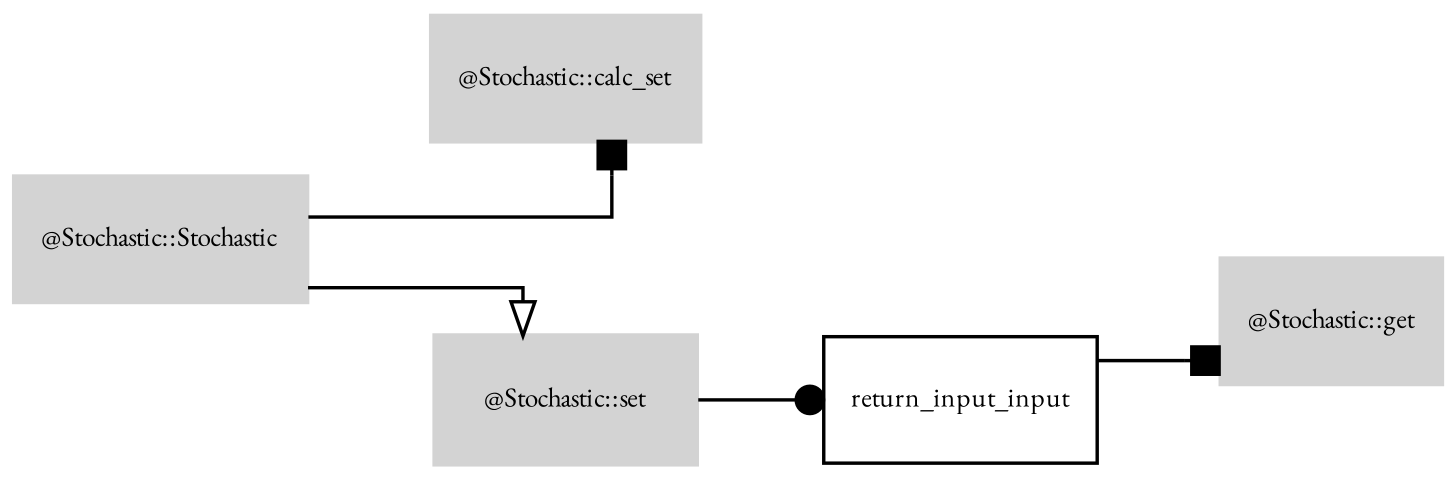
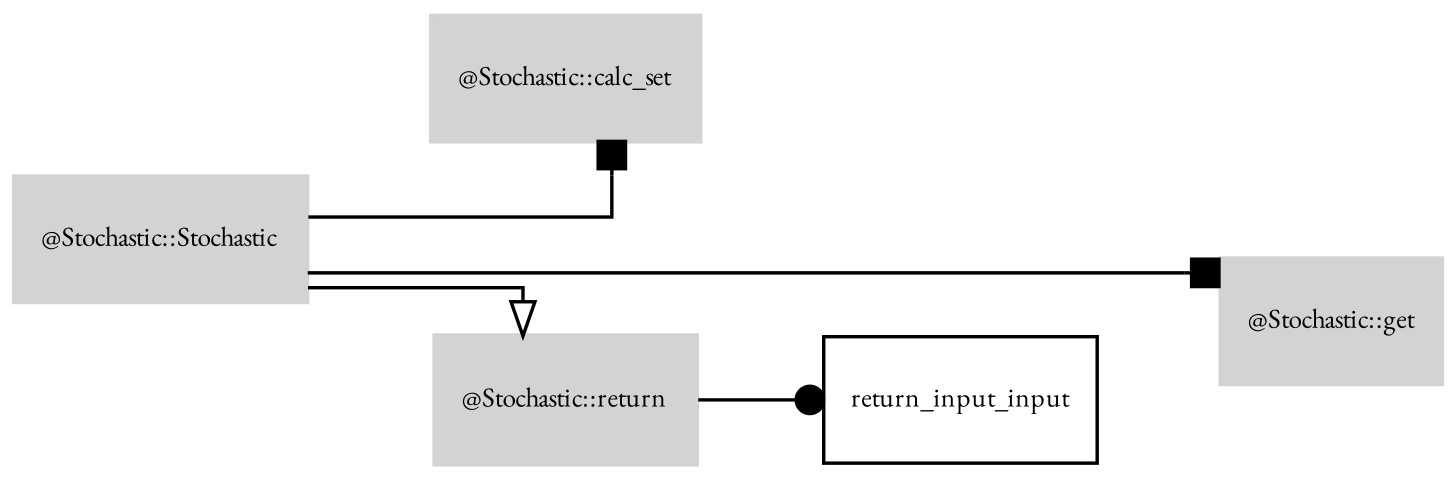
edge "return_input_input" -> "@Stochastic::get": now "@Stochastic::Stochastic" -> "@Stochastic::get"
node "@Stochastic::set": label "@Stochastic::set" -> "@Stochastic::return"
